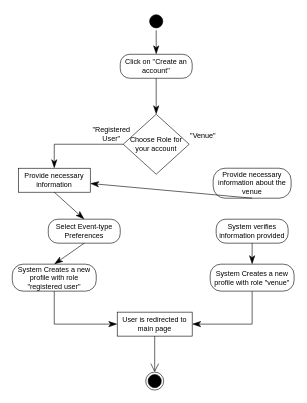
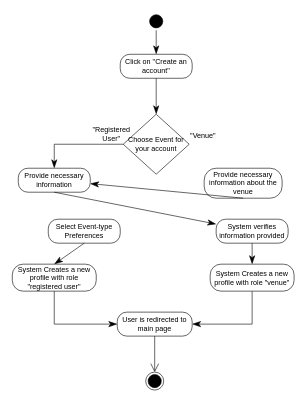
node "Choose Role for your account": label "Choose Role for your account" -> "Choose Event for your account"
node "Provide necessary information": shape rectangle -> rounded rectangle
node "Provide necessary information about the venue": moved (252, 183) -> (243, 183)
edge "Provide necessary information" -> "Select Event-type Preferences": now "Provide necessary information" -> "System verifies information provided"
node "User is redirected to main page": shape rectangle -> rounded rectangle
